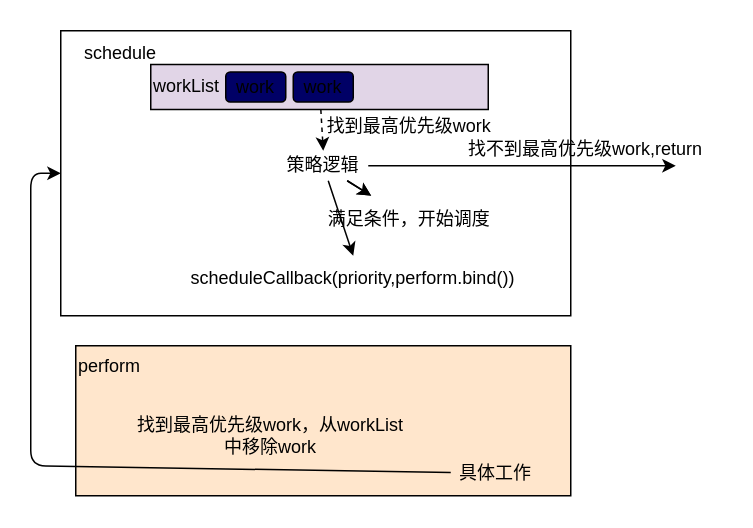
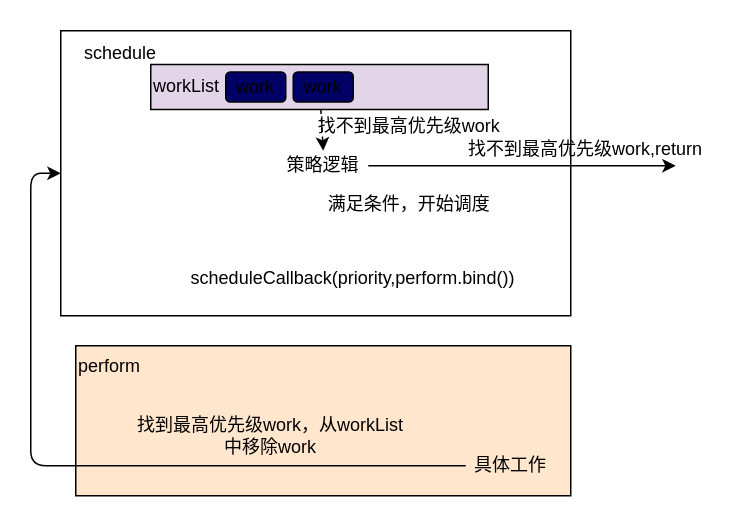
node "找到最高优先级work": label "找到最高优先级work" -> "找不到最高优先级work"
edge "策略逻辑" -> "scheduleCallback(priority,perform.bind())": removed
node "满足条件，开始调度": moved (410, 220) -> (410, 205)
node "具体工作": moved (496, 473) -> (511, 466)
